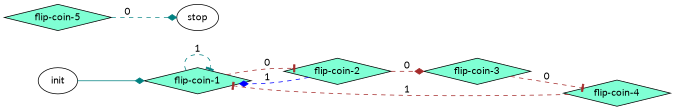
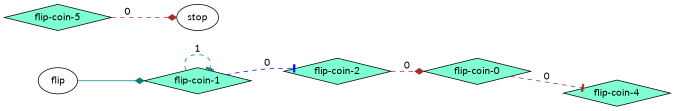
edge "flip-coin-5" -> "stop": color teal -> brown
edge "flip-coin-1" -> "flip-coin-2": color brown -> blue
node "flip-coin-3": label "flip-coin-3" -> "flip-coin-0"
node "init": label "init" -> "flip"
edge "flip-coin-2" -> "flip-coin-1": removed, label "1"
edge "flip-coin-4" -> "flip-coin-1": removed, label "1"
